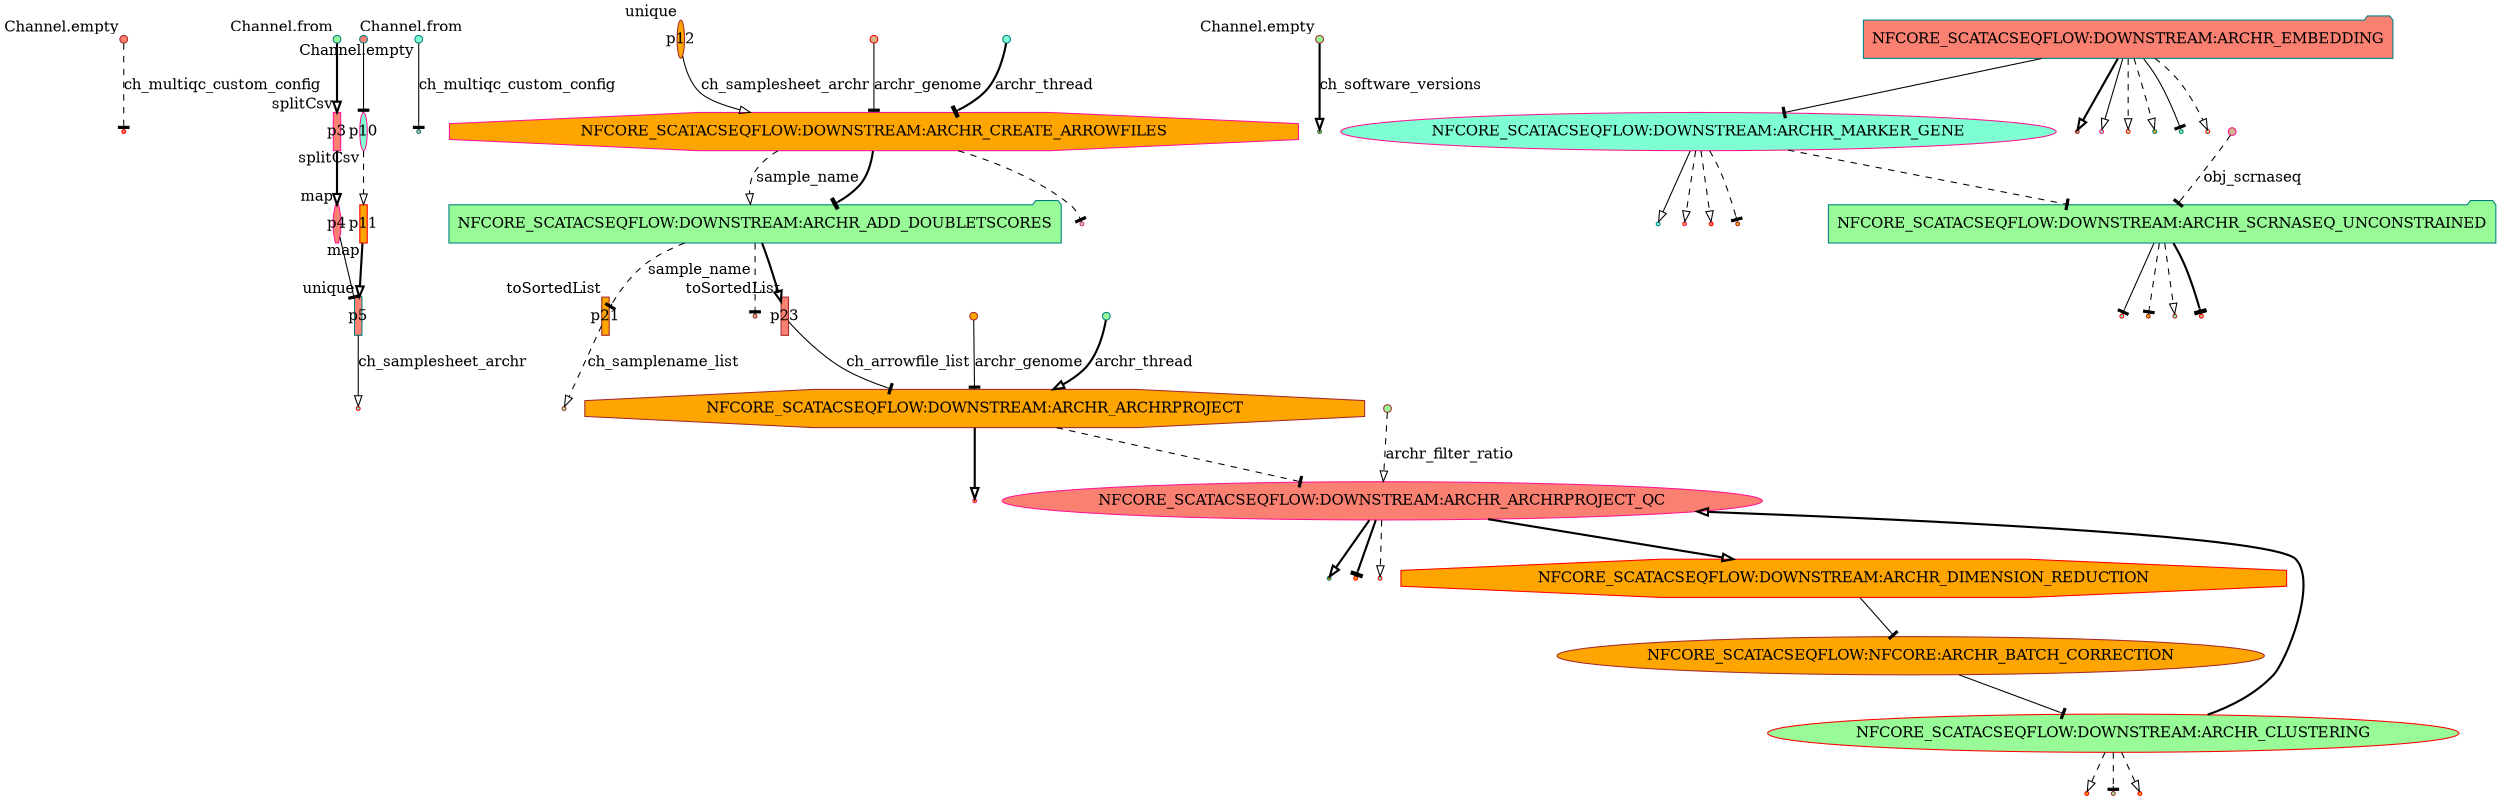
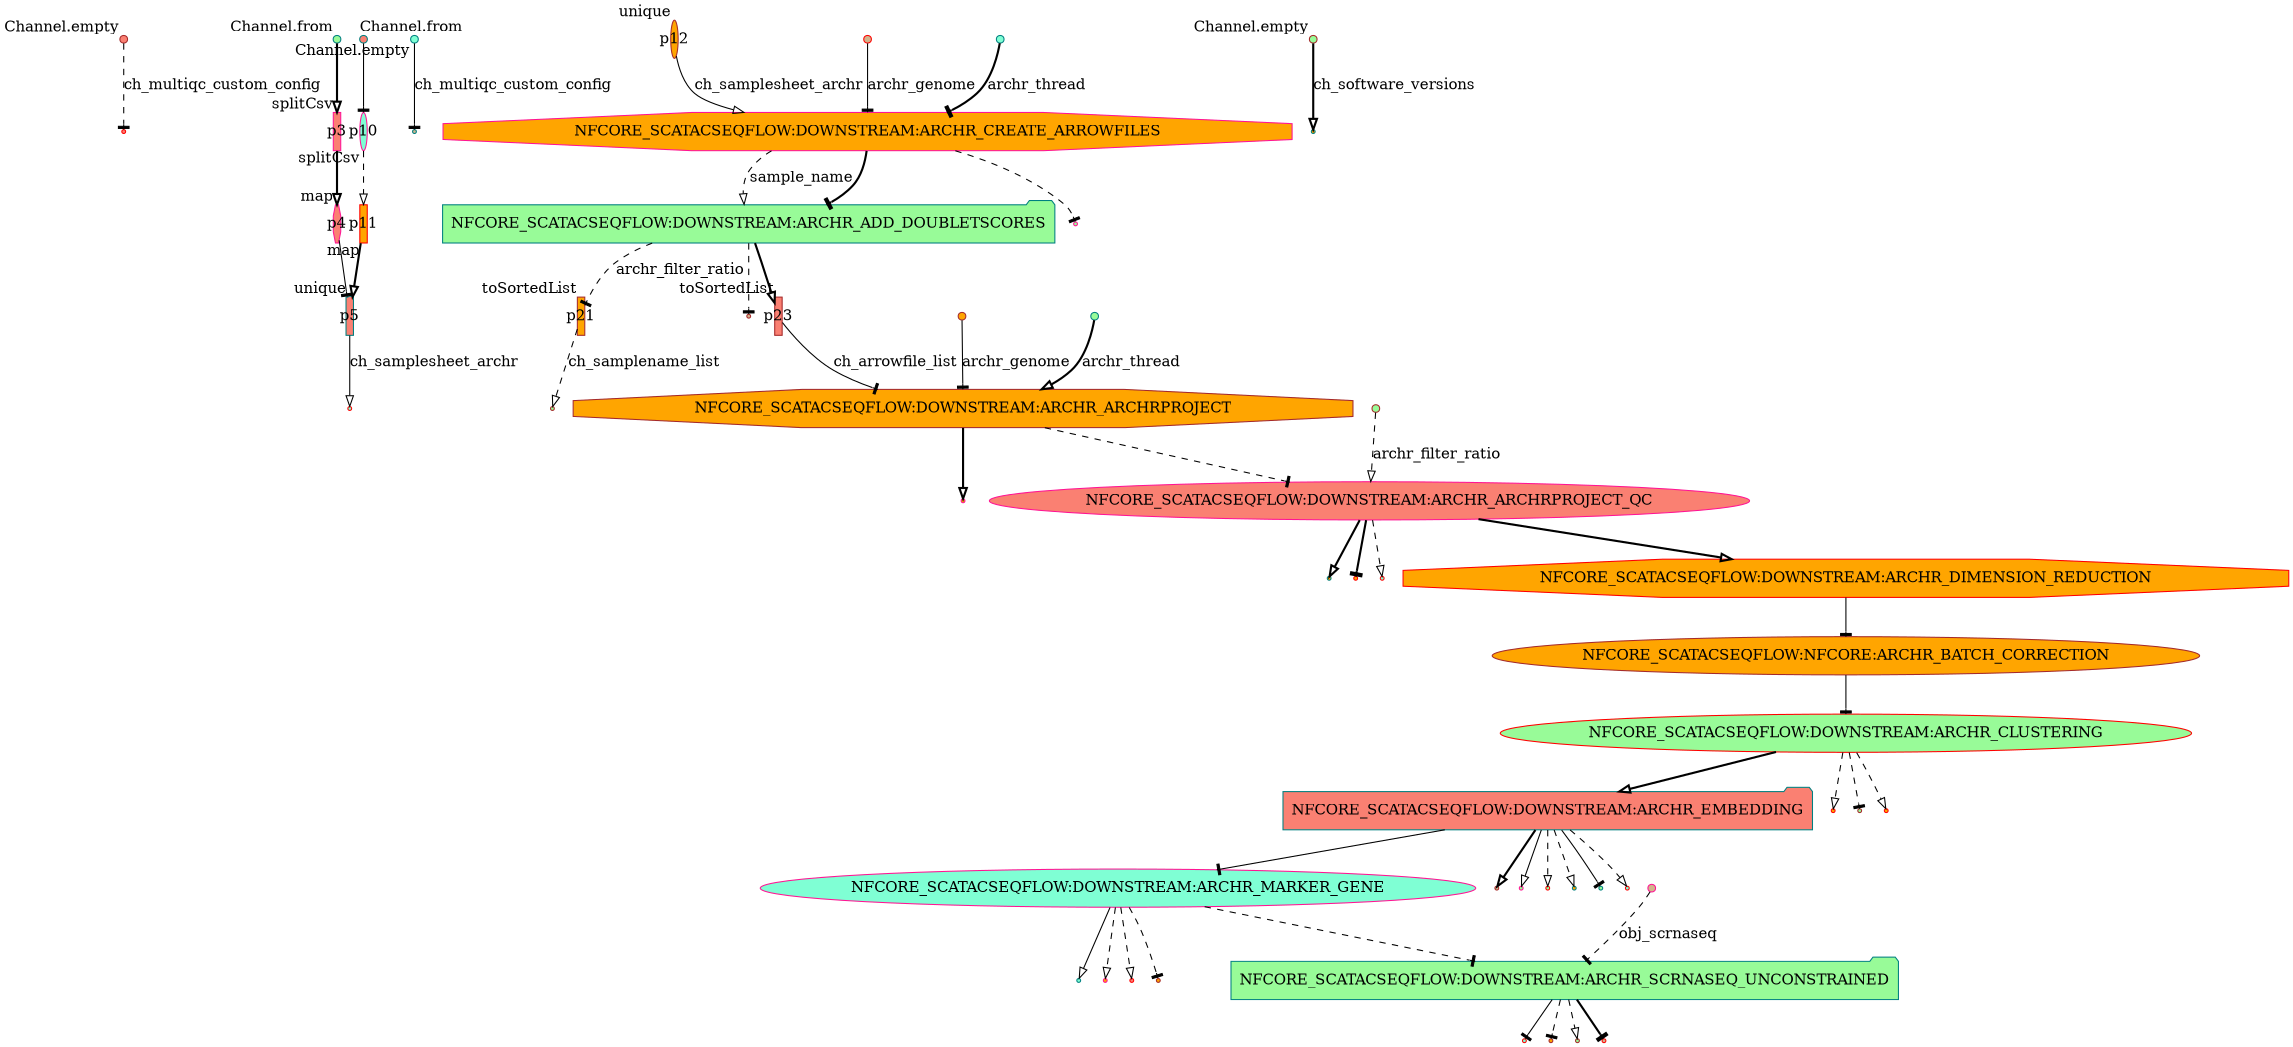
edge "NFCORE_SCATACSEQFLOW:DOWNSTREAM:ARCHR_ADD_DOUBLETSCORES" -> "p21 toSortedList": label "sample_name" -> "archr_filter_ratio"
edge "NFCORE_SCATACSEQFLOW:DOWNSTREAM:ARCHR_CLUSTERING" -> "NFCORE_SCATACSEQFLOW:DOWNSTREAM:ARCHR_ARCHRPROJECT_QC": now "NFCORE_SCATACSEQFLOW:DOWNSTREAM:ARCHR_CLUSTERING" -> "NFCORE_SCATACSEQFLOW:DOWNSTREAM:ARCHR_EMBEDDING"
